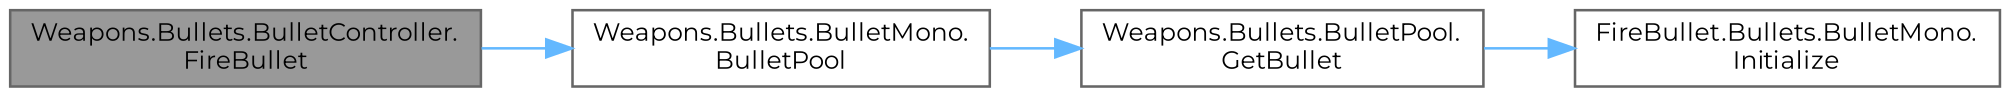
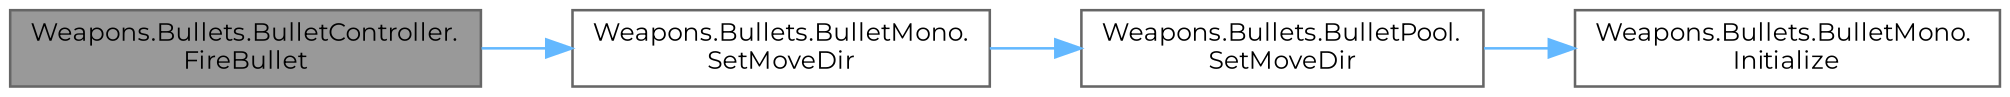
node "Weapons.Bullets.BulletMono. BulletPool": label "Weapons.Bullets.BulletMono. BulletPool" -> "Weapons.Bullets.BulletMono. SetMoveDir"
node "Weapons.Bullets.BulletPool. GetBullet": label "Weapons.Bullets.BulletPool. GetBullet" -> "Weapons.Bullets.BulletPool. SetMoveDir"
node "FireBullet.Bullets.BulletMono. Initialize": label "FireBullet.Bullets.BulletMono. Initialize" -> "Weapons.Bullets.BulletMono. Initialize"
